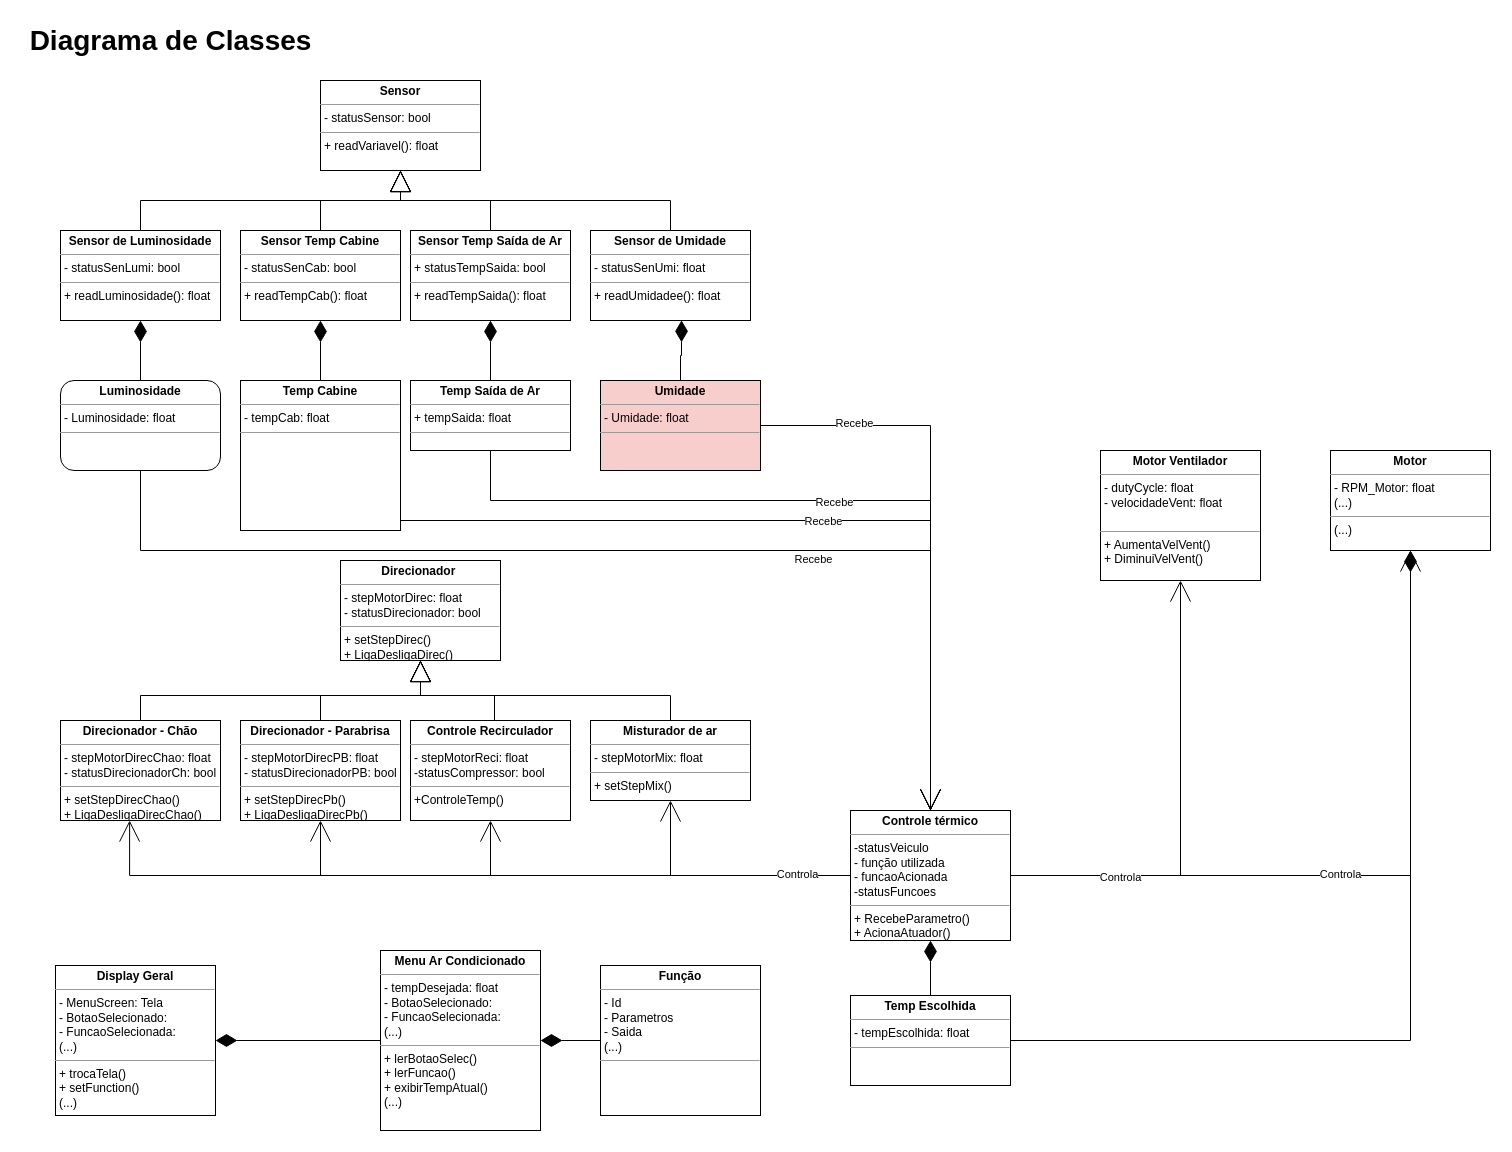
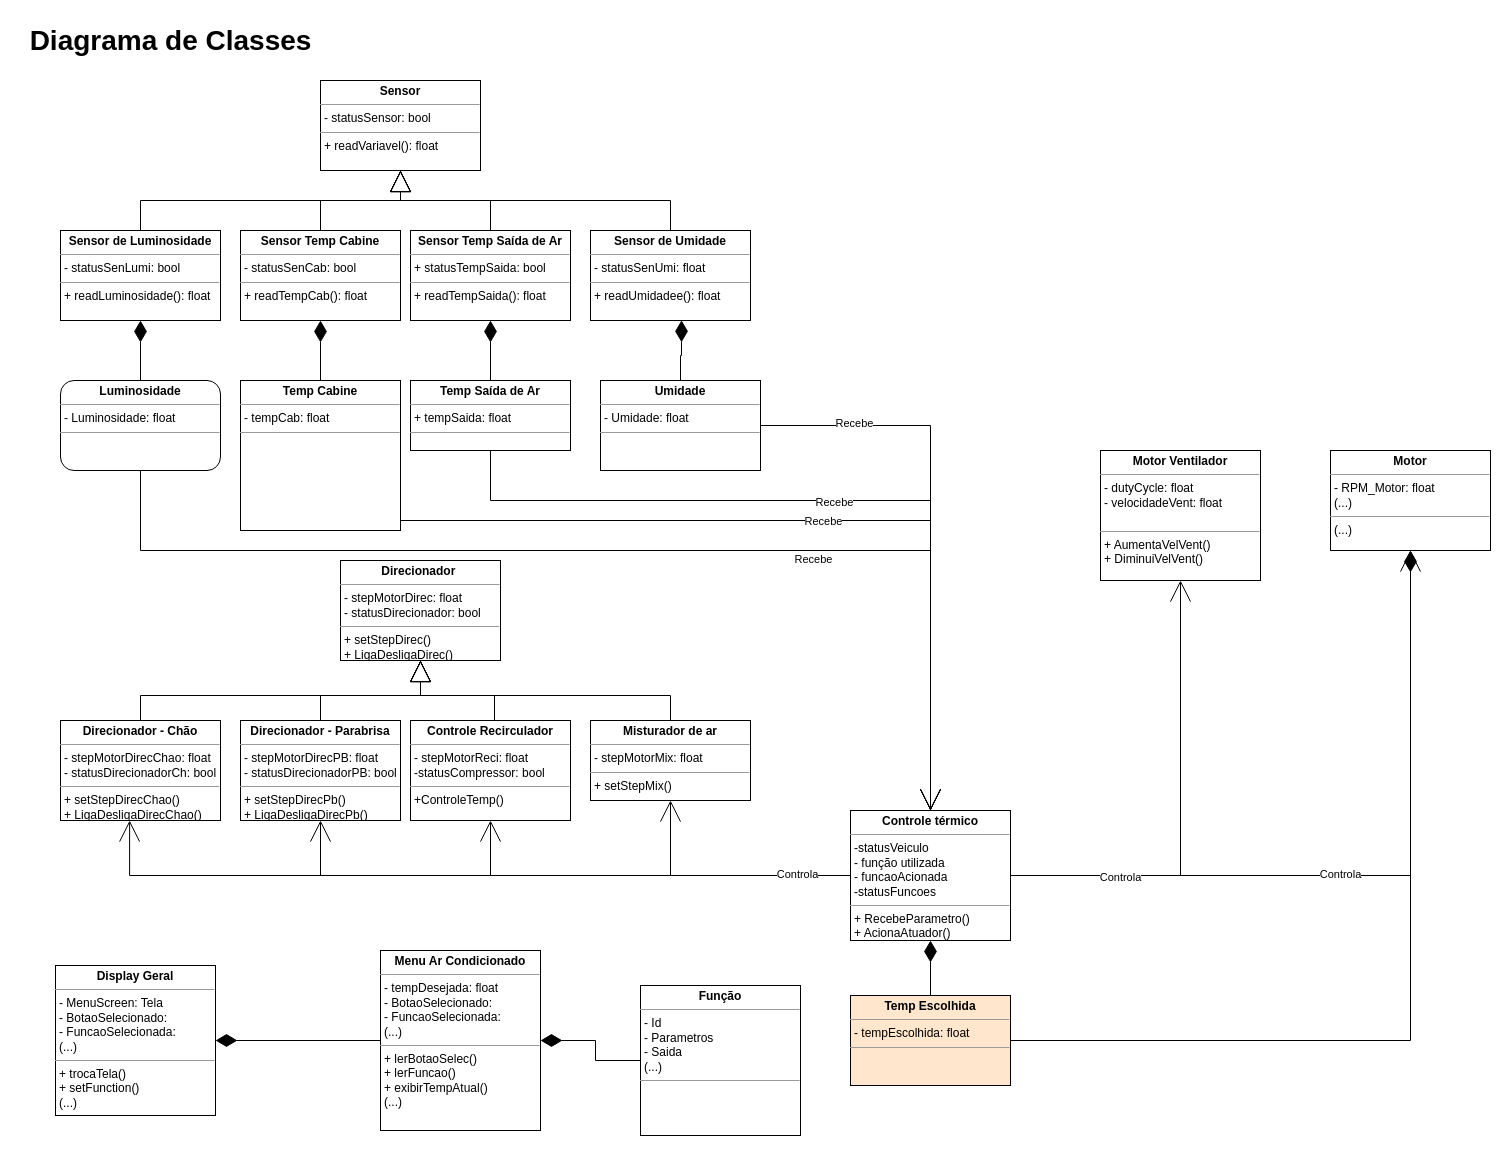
node "Umidade - Umidade: float": fillcolor #f8cecc -> #ffffff
node "Função - Id - Parametros - Saida (...)": moved (681, 1041) -> (721, 1061)
node "Temp Escolhida - tempEscolhida: float": fillcolor #ffffff -> #ffe6cc
